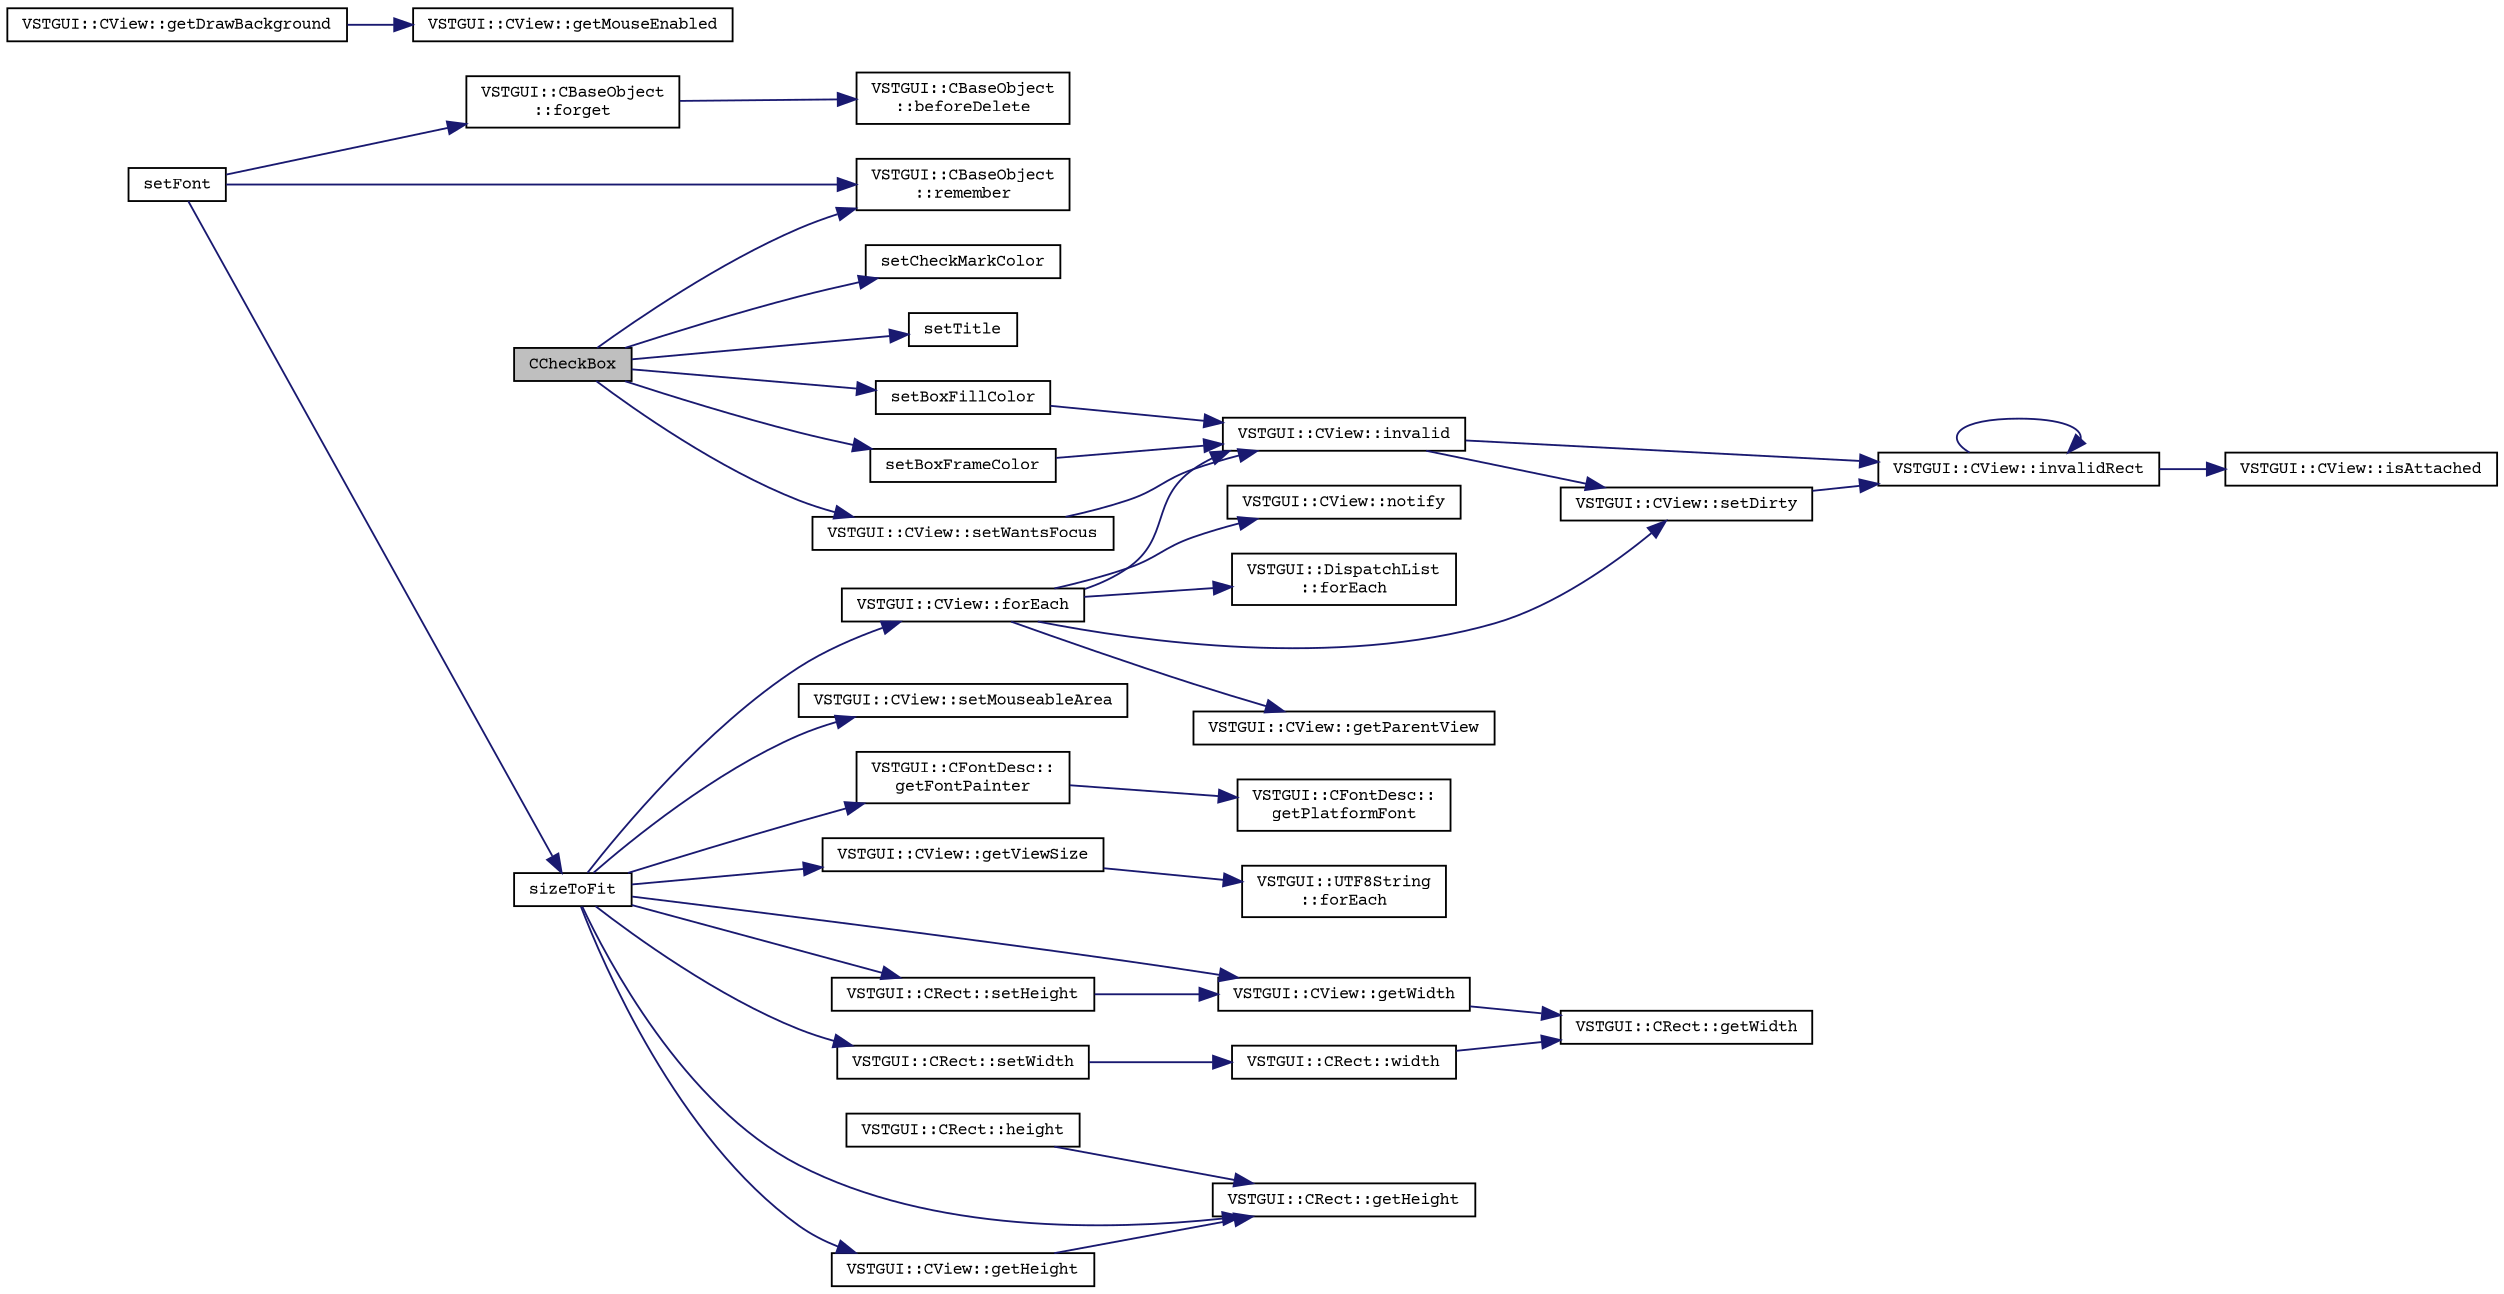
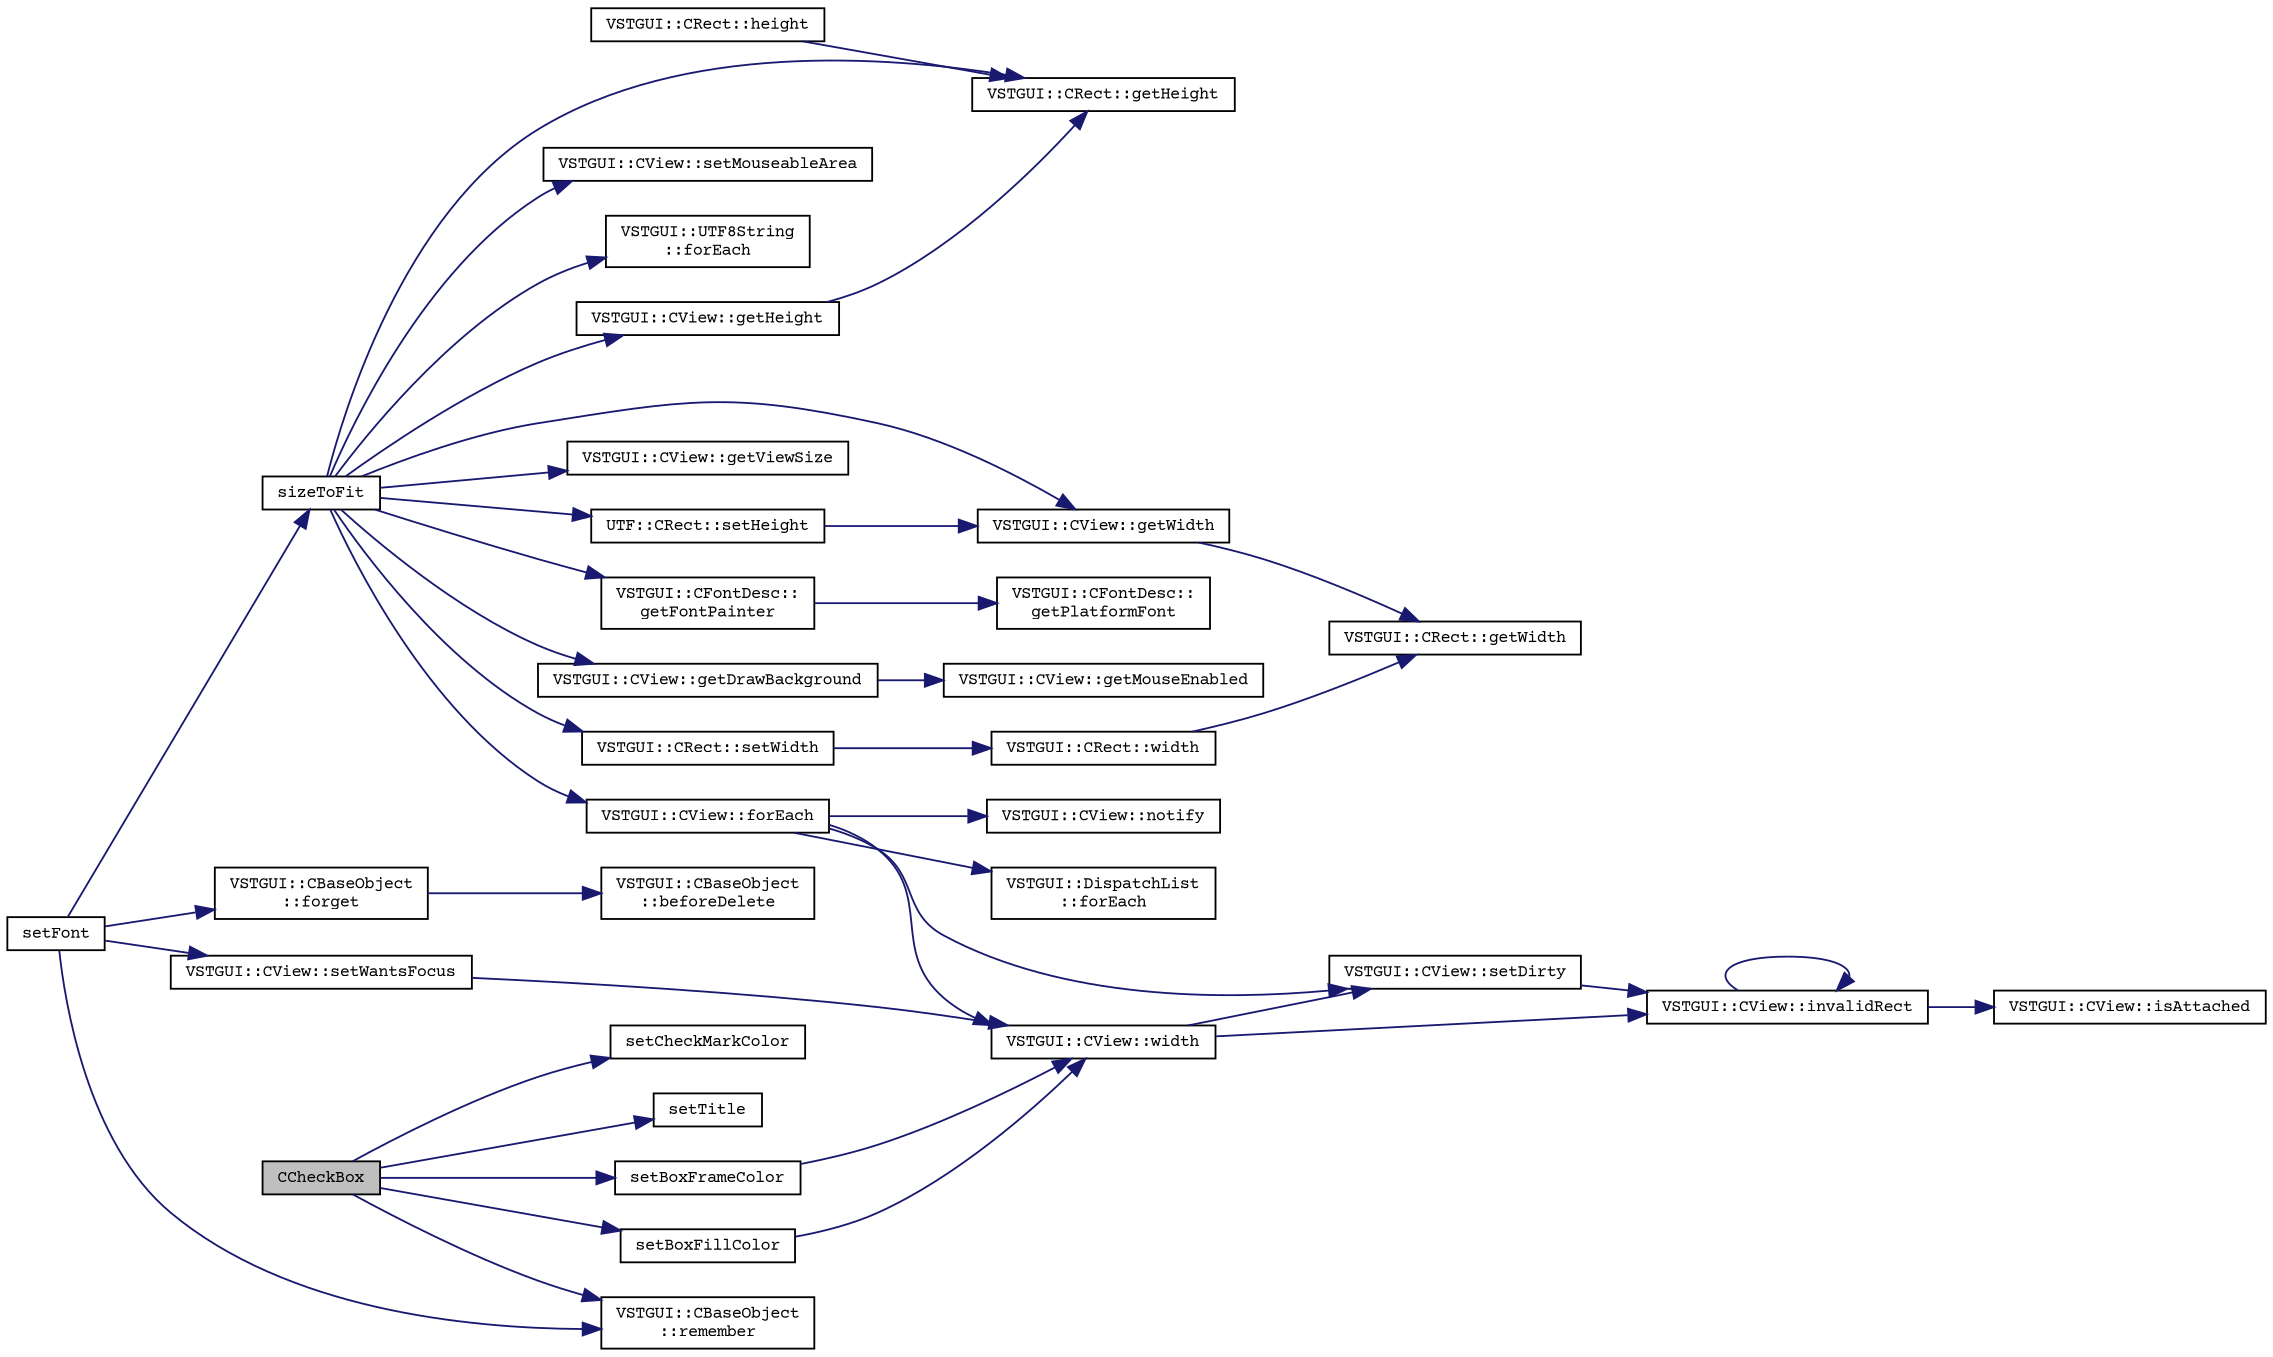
node "VSTGUI::CView::invalid": label "VSTGUI::CView::invalid" -> "VSTGUI::CView::width"
edge "CCheckBox" -> "VSTGUI::CView::setWantsFocus": now "setFont" -> "VSTGUI::CView::setWantsFocus"
edge "sizeToFit" -> "VSTGUI::CView::getDrawBackground": added
node "VSTGUI::CView::getParentView": removed
edge "VSTGUI::CView::getViewSize" -> "VSTGUI::UTF8String ::forEach": now "sizeToFit" -> "VSTGUI::UTF8String ::forEach"
node "VSTGUI::CRect::setHeight": label "VSTGUI::CRect::setHeight" -> "UTF::CRect::setHeight"
